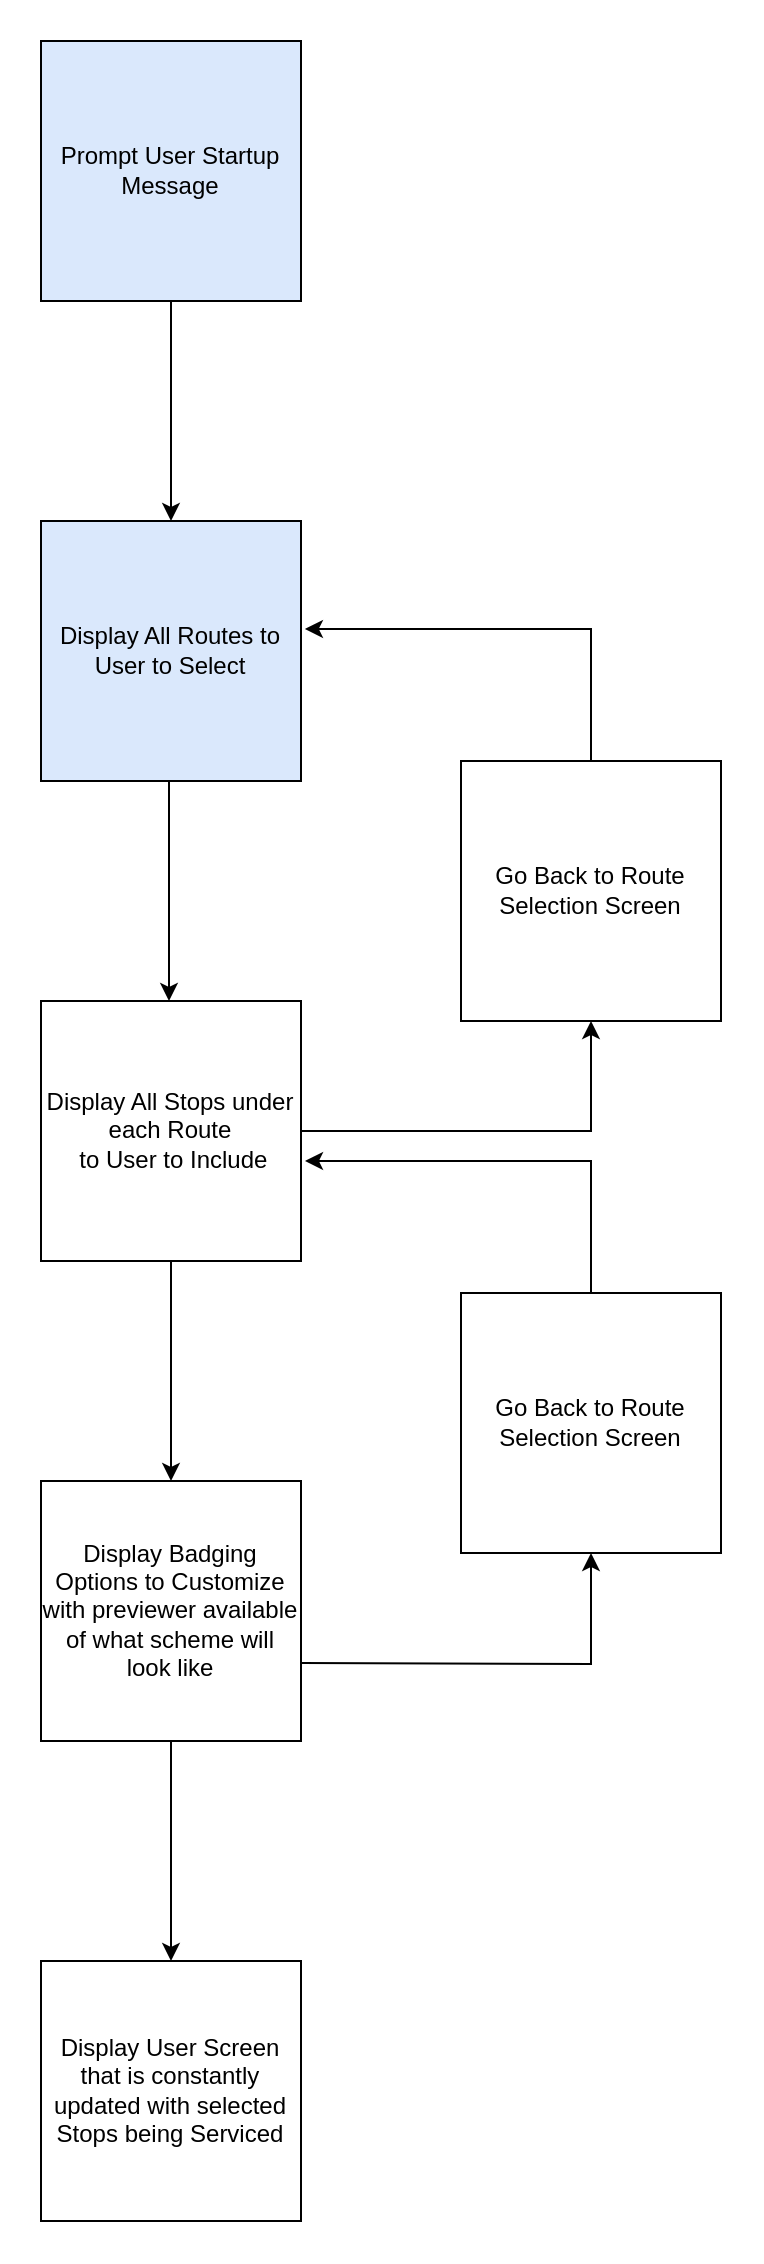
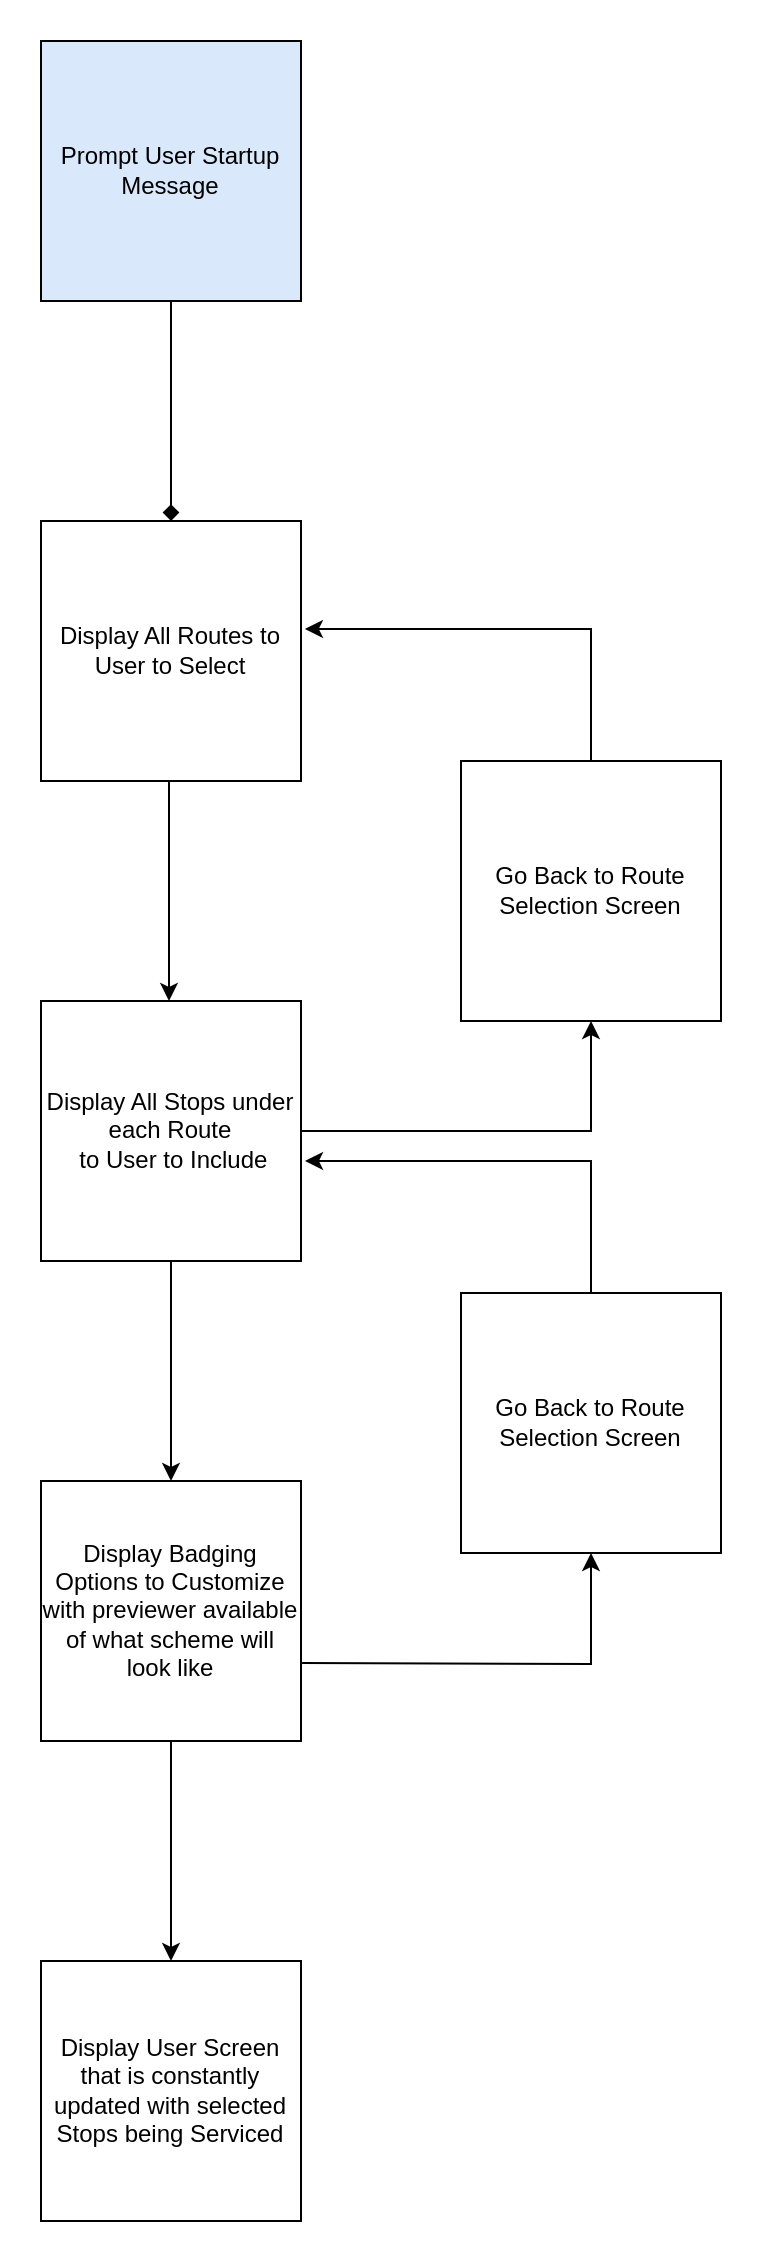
edge "Prompt User Startup Message" -> "Display All Routes to User to Select": arrowhead classic -> diamond
node "Display All Routes to User to Select": fillcolor #dae8fc -> #ffffff
